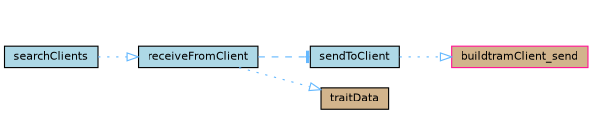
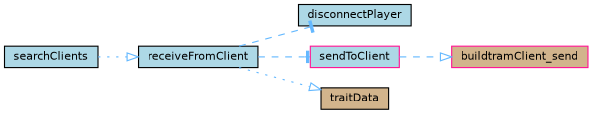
node "disconnectPlayer": added
node "sendToClient": color black -> deeppink
edge "sendToClient" -> "buildtramClient_send": style dotted -> dashed
